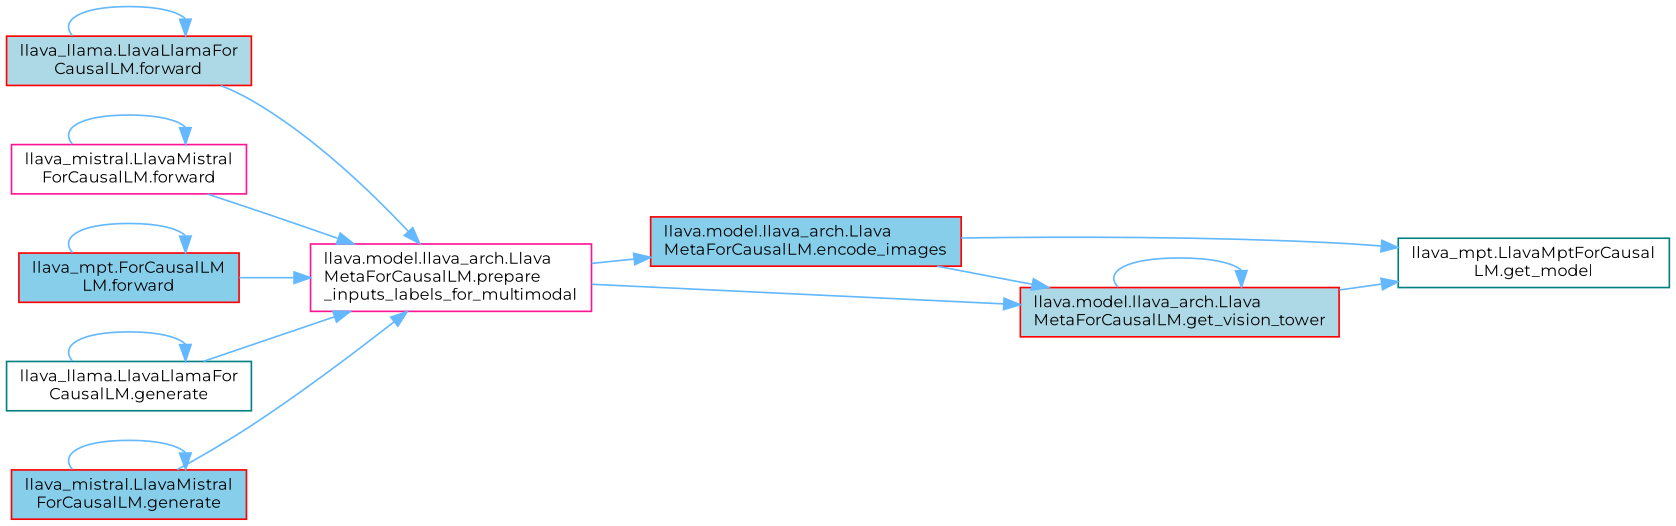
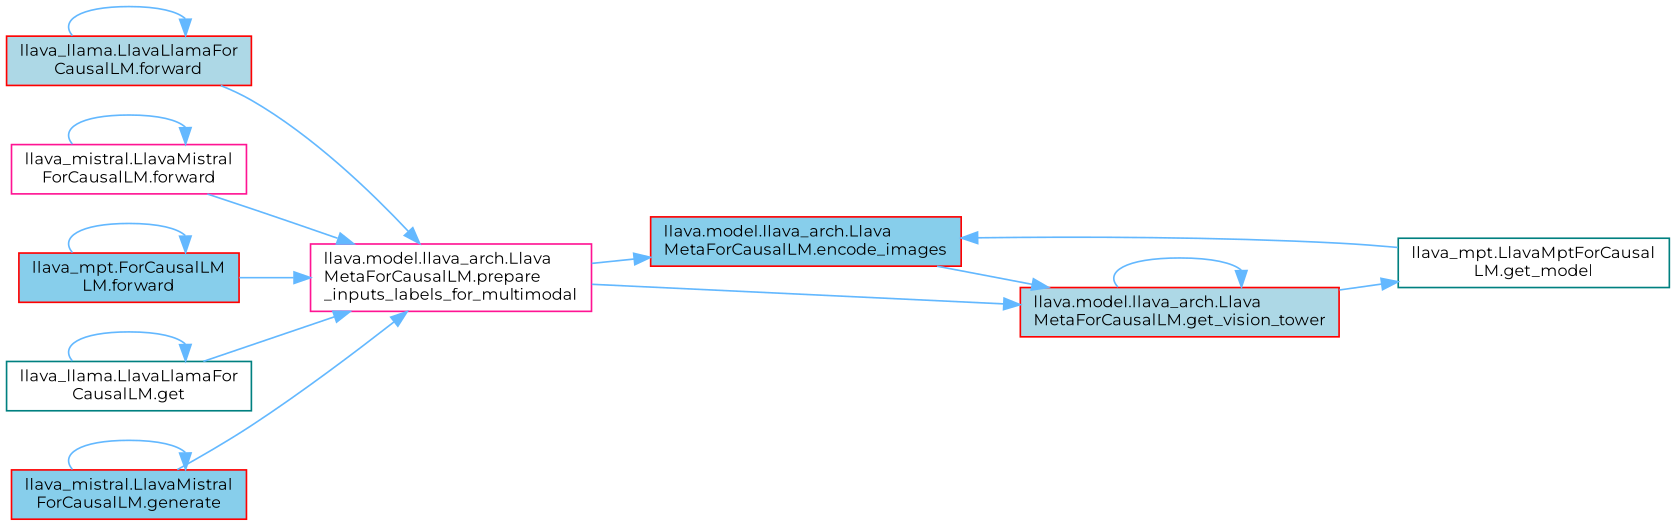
edge "llava.model.llava_arch.Llava MetaForCausalLM.encode_images" -> "llava_mpt.LlavaMptForCausal LM.get_model": reversed
node "llava_llama.LlavaLlamaFor CausalLM.generate": label "llava_llama.LlavaLlamaFor CausalLM.generate" -> "llava_llama.LlavaLlamaFor CausalLM.get"
